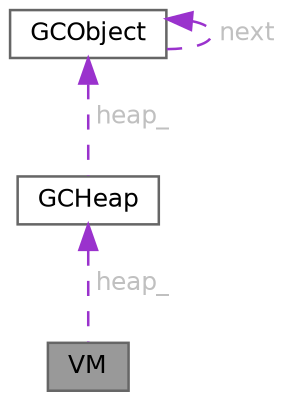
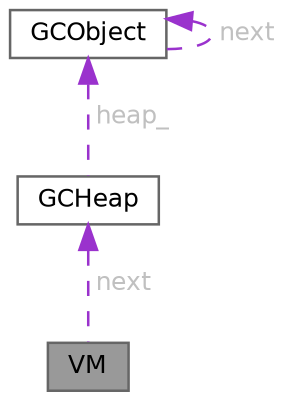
edge "VM" -> "GCHeap": label " heap_" -> " next"
